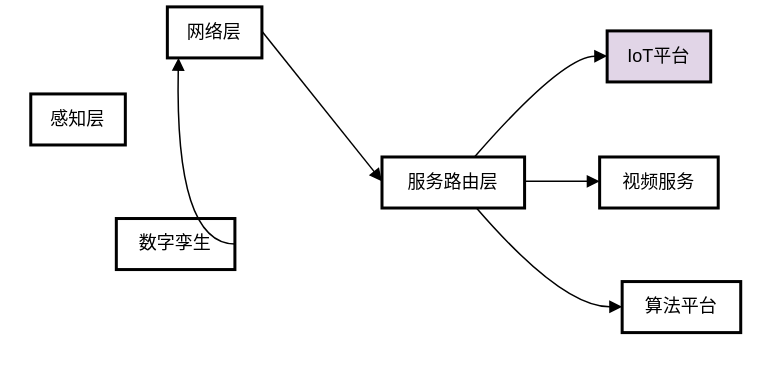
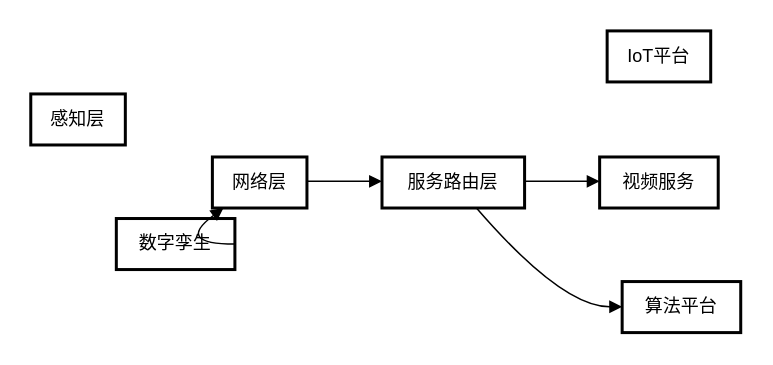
node "网络层": moved (215, 32) -> (260, 182)
node "IoT平台": fillcolor #e1d5e7 -> #ffffff
edge "服务路由层" -> "IoT平台": removed
